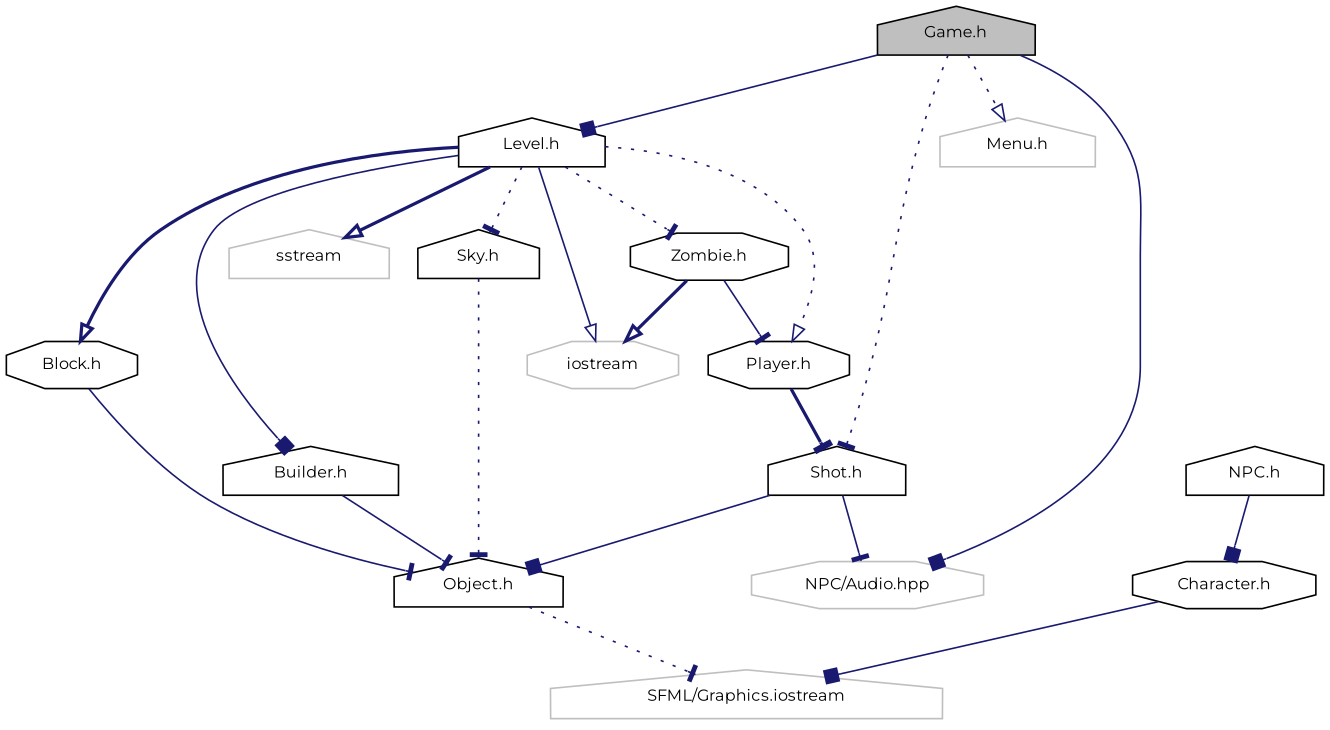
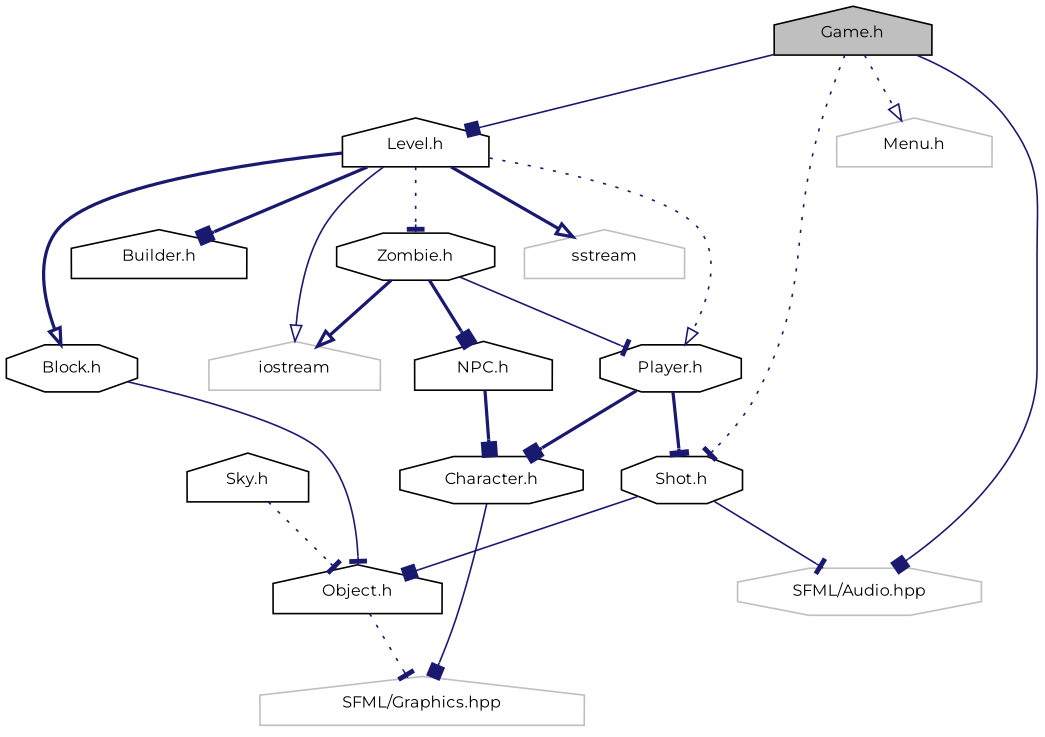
edge "Level.h" -> "Sky.h": removed
edge "Level.h" -> "Builder.h": style solid -> bold
edge "Zombie.h" -> "NPC.h": added
node "iostream": shape octagon -> house
edge "Player.h" -> "Character.h": added
node "Shot.h": shape house -> octagon
edge "NPC.h" -> "Character.h": style solid -> bold
edge "Builder.h" -> "Object.h": removed
node "NPC/Audio.hpp": label "NPC/Audio.hpp" -> "SFML/Audio.hpp"
node "SFML/Graphics.iostream": label "SFML/Graphics.iostream" -> "SFML/Graphics.hpp"
